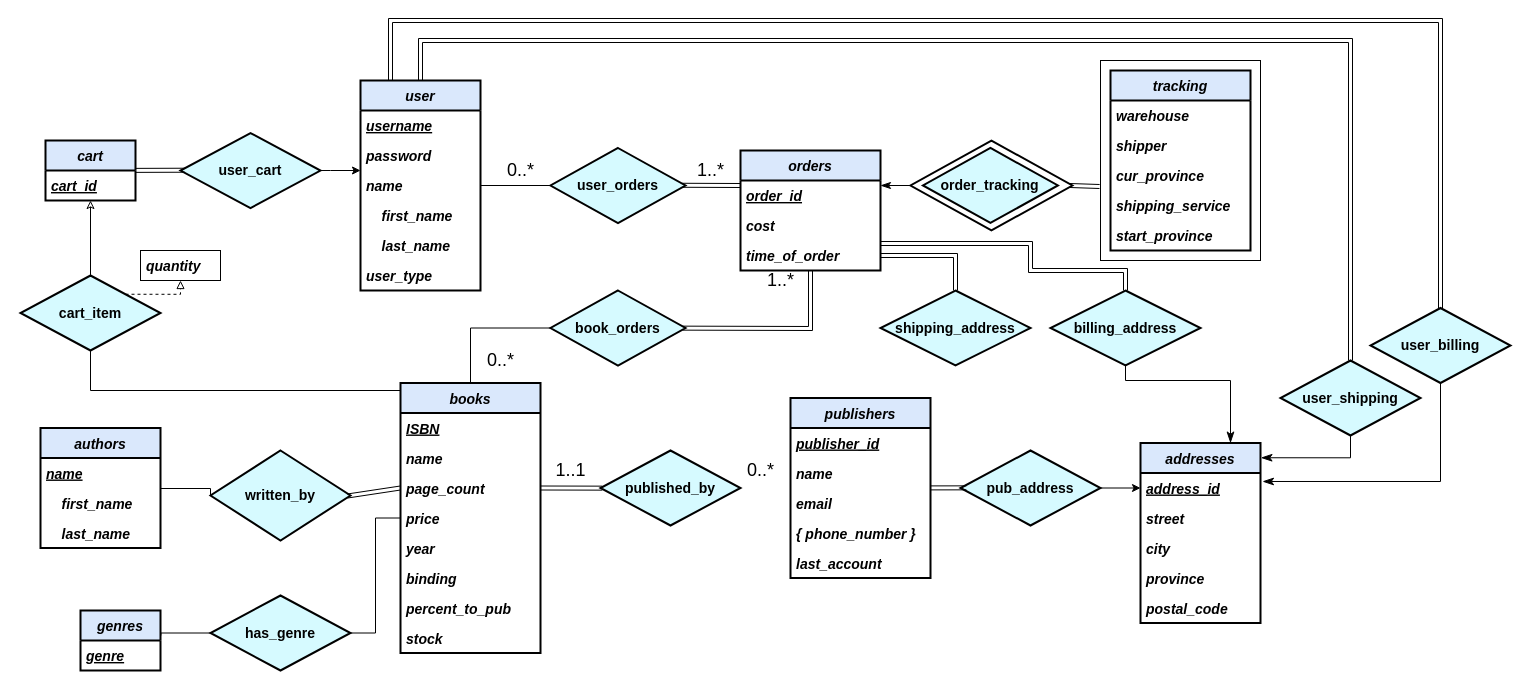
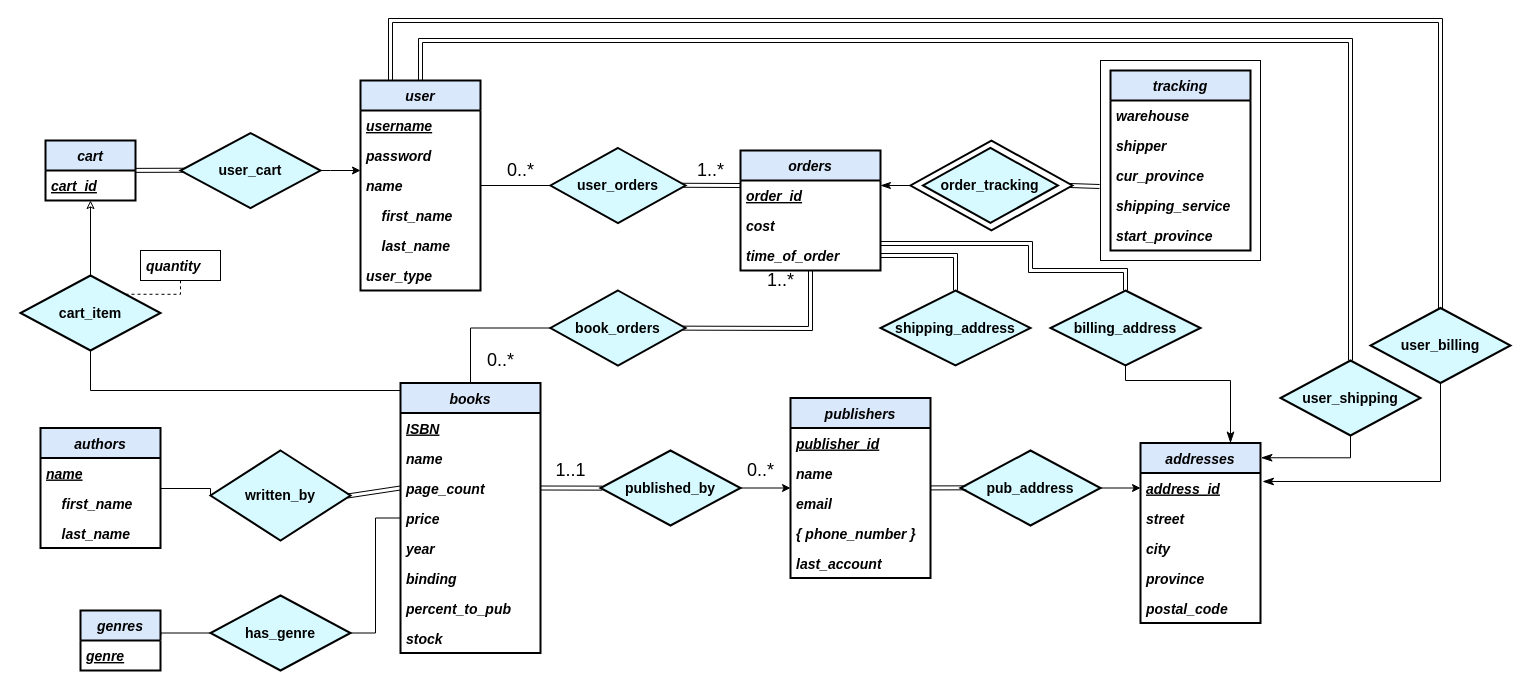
edge "cart_item" -> "quantity": arrowhead block -> none
edge "published_by" -> "publishers": added
